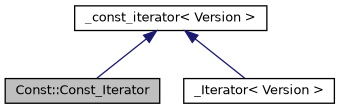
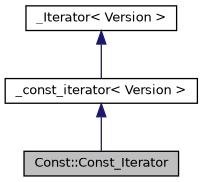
edge "_Iterator< Version >" -> "_const_iterator< Version >": reversed
